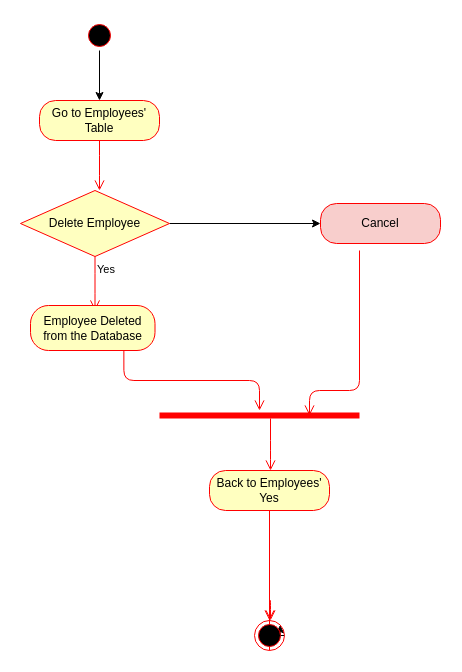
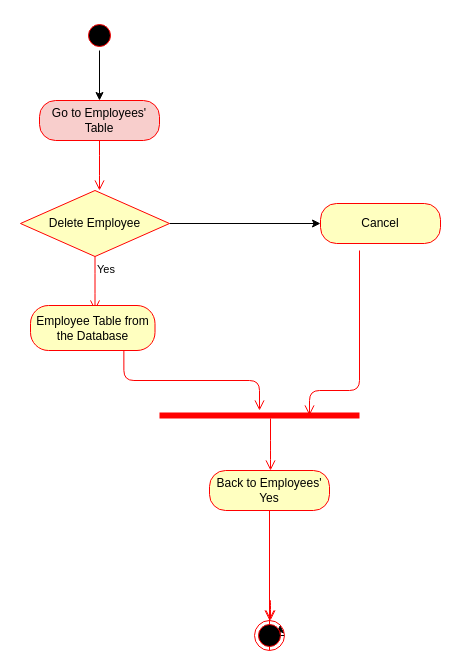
node "Go to Employees' Table": fillcolor #ffffc0 -> #f8cecc
node "Cancel": fillcolor #f8cecc -> #ffffc0
node "Employee Deleted from the Database": label "Employee Deleted from the Database" -> "Employee Table from the Database"
